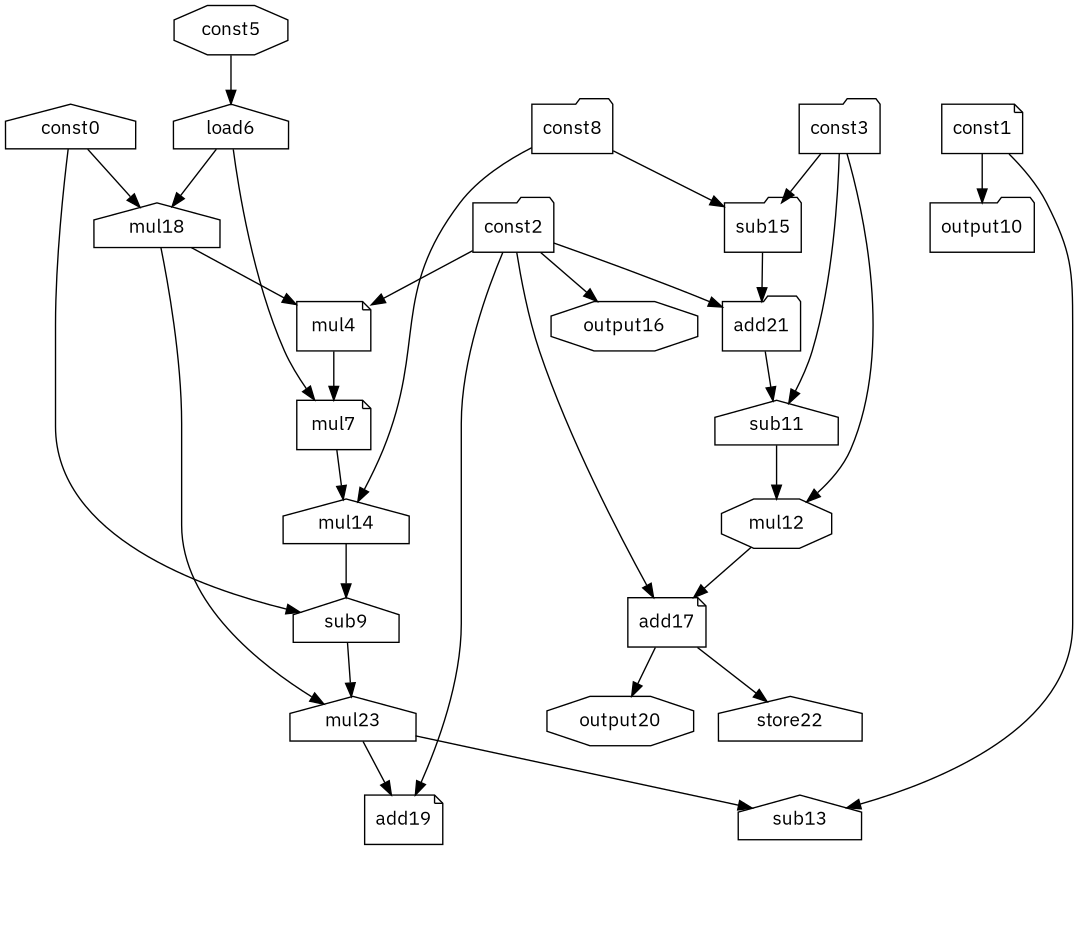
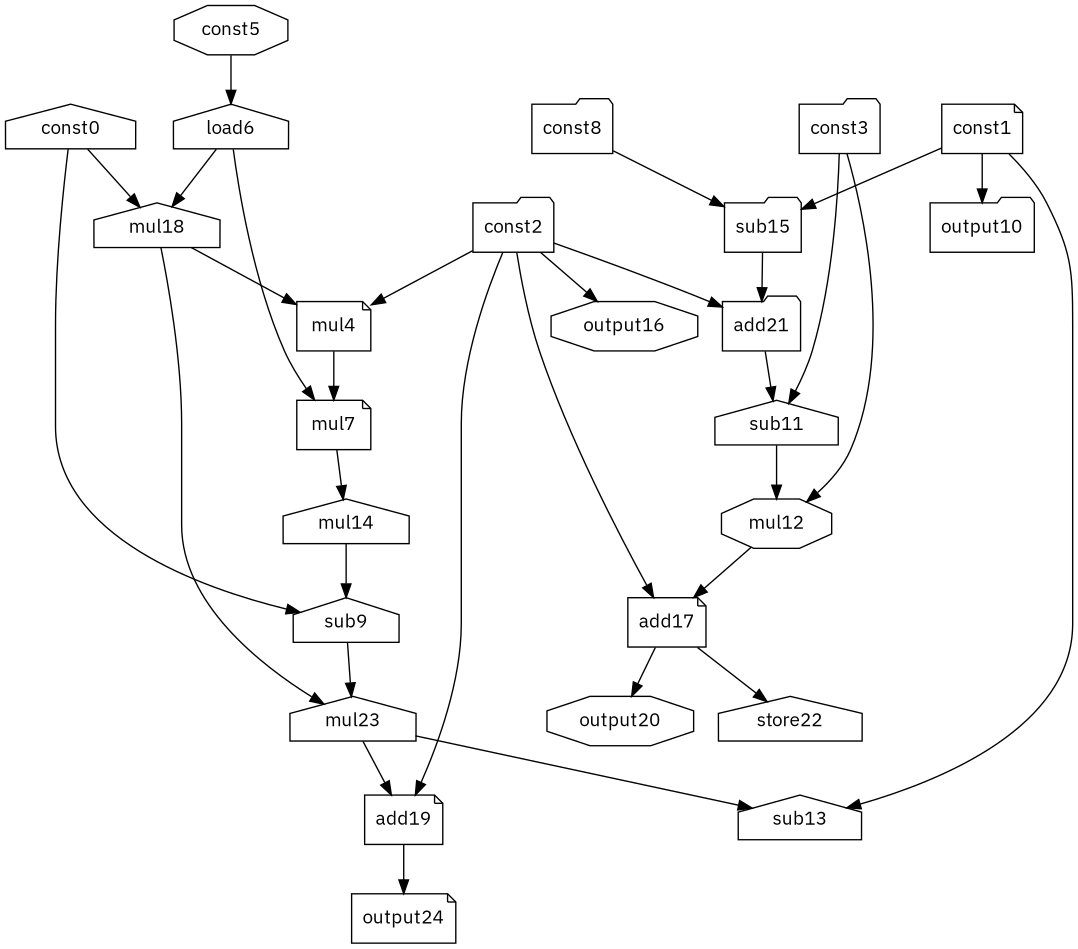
edge "const3" -> "sub15": now "const1" -> "sub15"
edge "const8" -> "mul14": removed
node "output24": added
